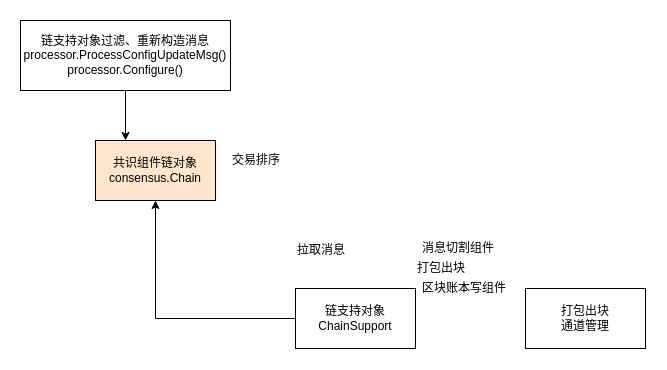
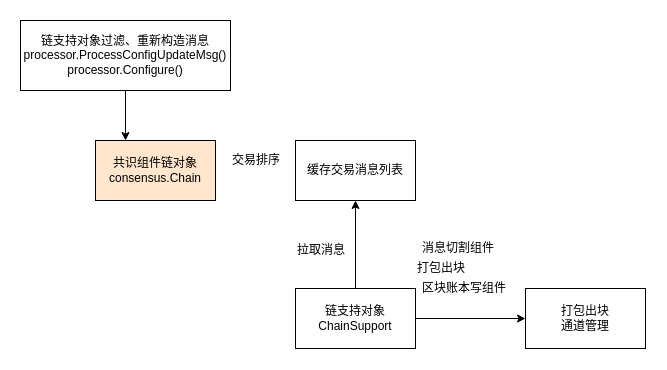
node "缓存交易消息列表": added
edge "链支持对象 ChainSupport" -> "缓存交易消息列表": added
edge "链支持对象 ChainSupport" -> "共识组件链对象 consensus.Chain": now "链支持对象 ChainSupport" -> "打包出块 通道管理"
